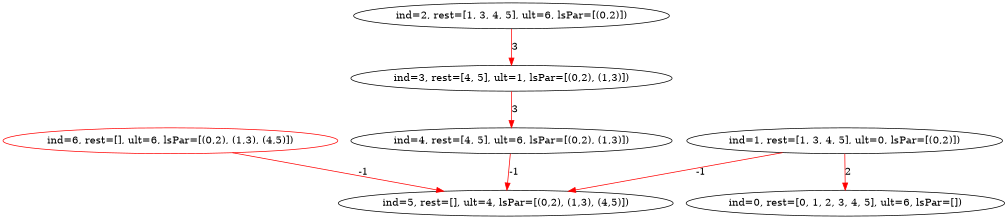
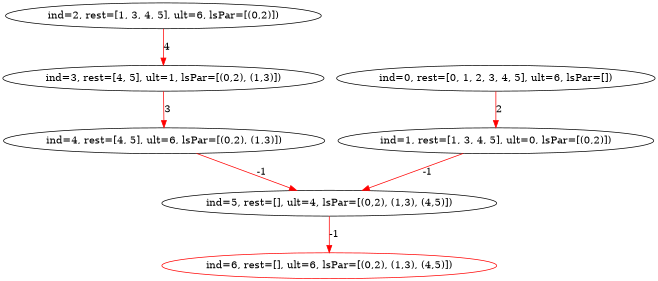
edge "ind=2, rest=[1, 3, 4, 5], ult=6, lsPar=[(0,2)])" -> "ind=3, rest=[4, 5], ult=1, lsPar=[(0,2), (1,3)])": label "3" -> "4"
edge "ind=1, rest=[1, 3, 4, 5], ult=0, lsPar=[(0,2)])" -> "ind=0, rest=[0, 1, 2, 3, 4, 5], ult=6, lsPar=[])": reversed
edge "ind=6, rest=[], ult=6, lsPar=[(0,2), (1,3), (4,5)])" -> "ind=5, rest=[], ult=4, lsPar=[(0,2), (1,3), (4,5)])": reversed
